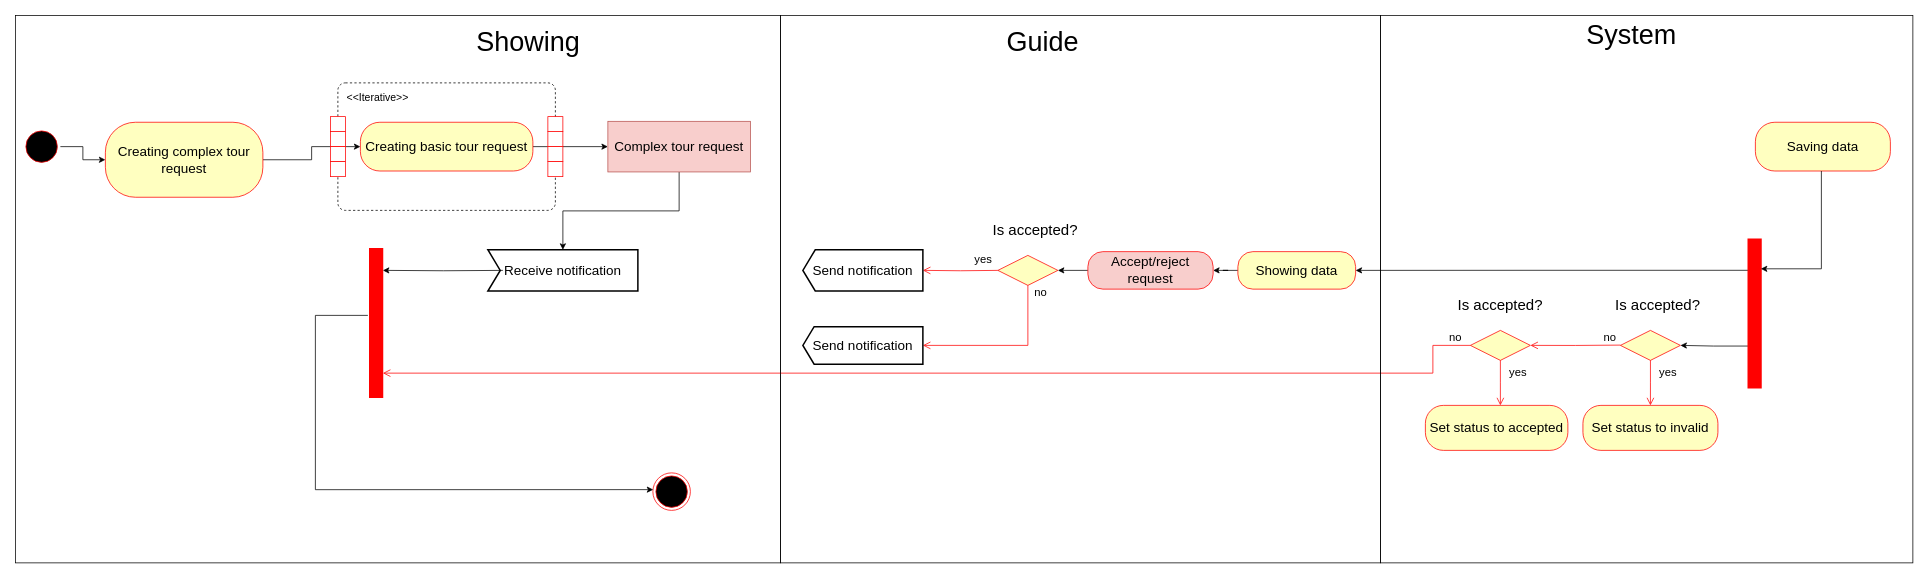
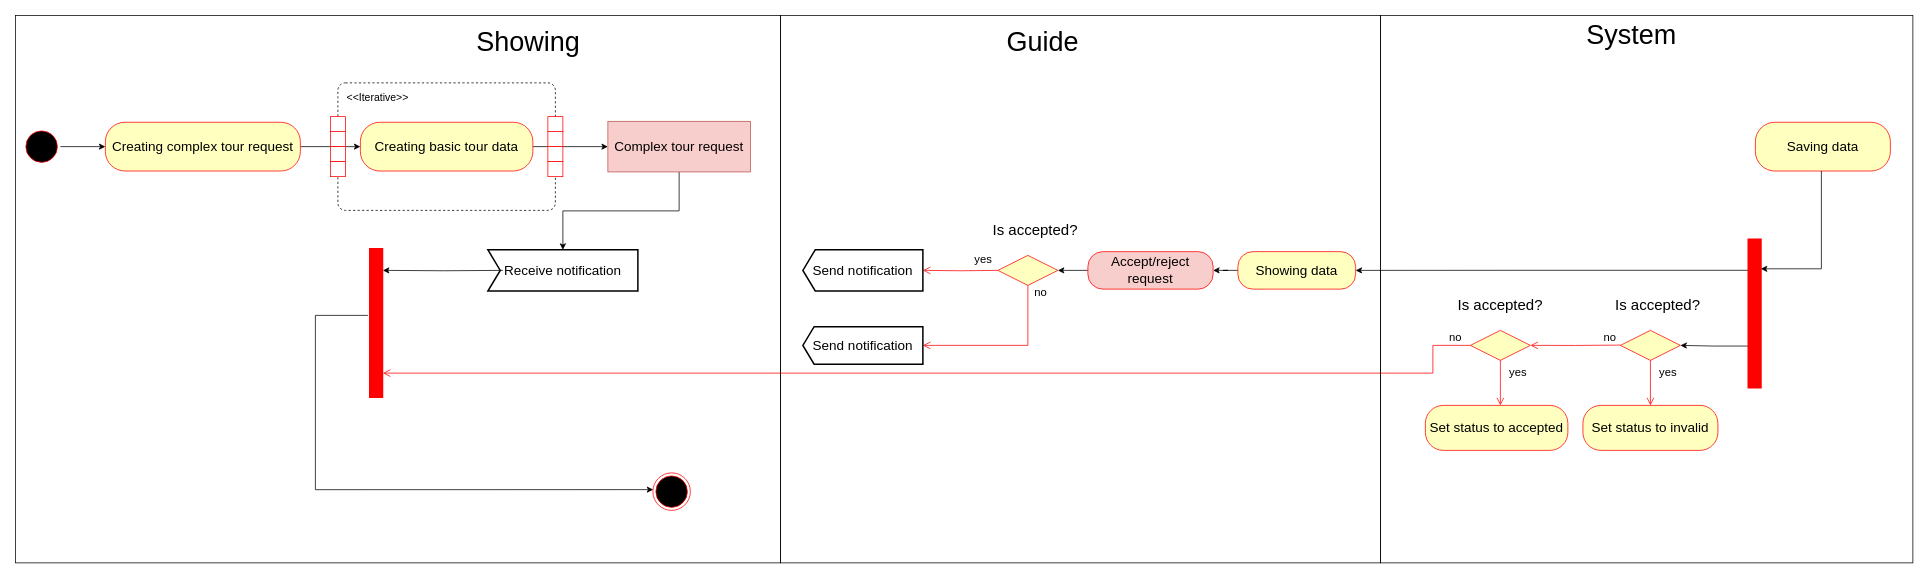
node "Creating basic tour request": label "Creating basic tour request" -> "Creating basic tour data"
node "Creating complex tour request": size 158x75 -> 195x49
